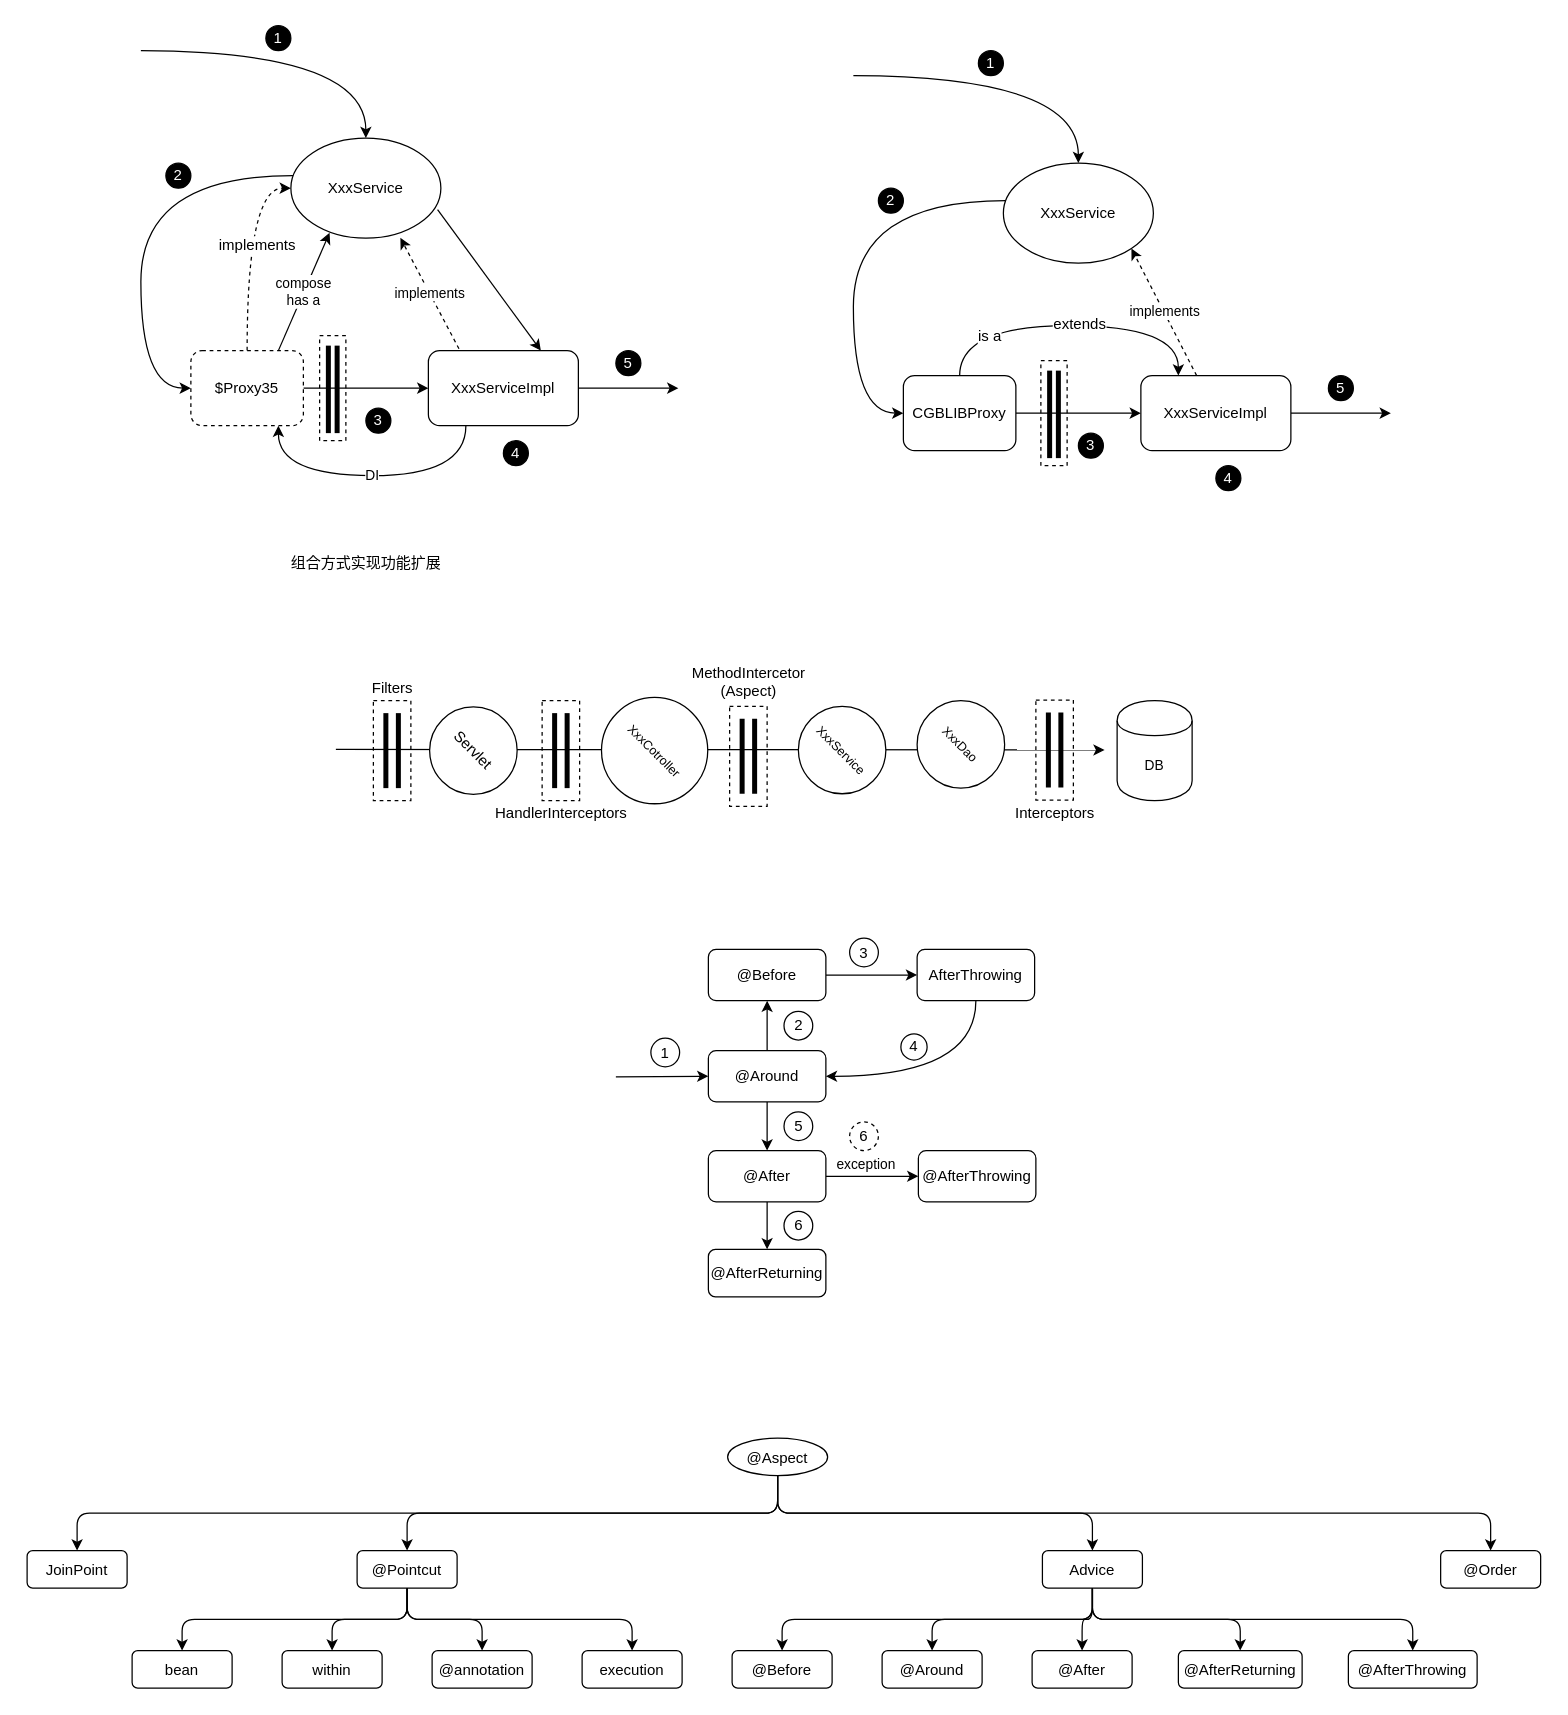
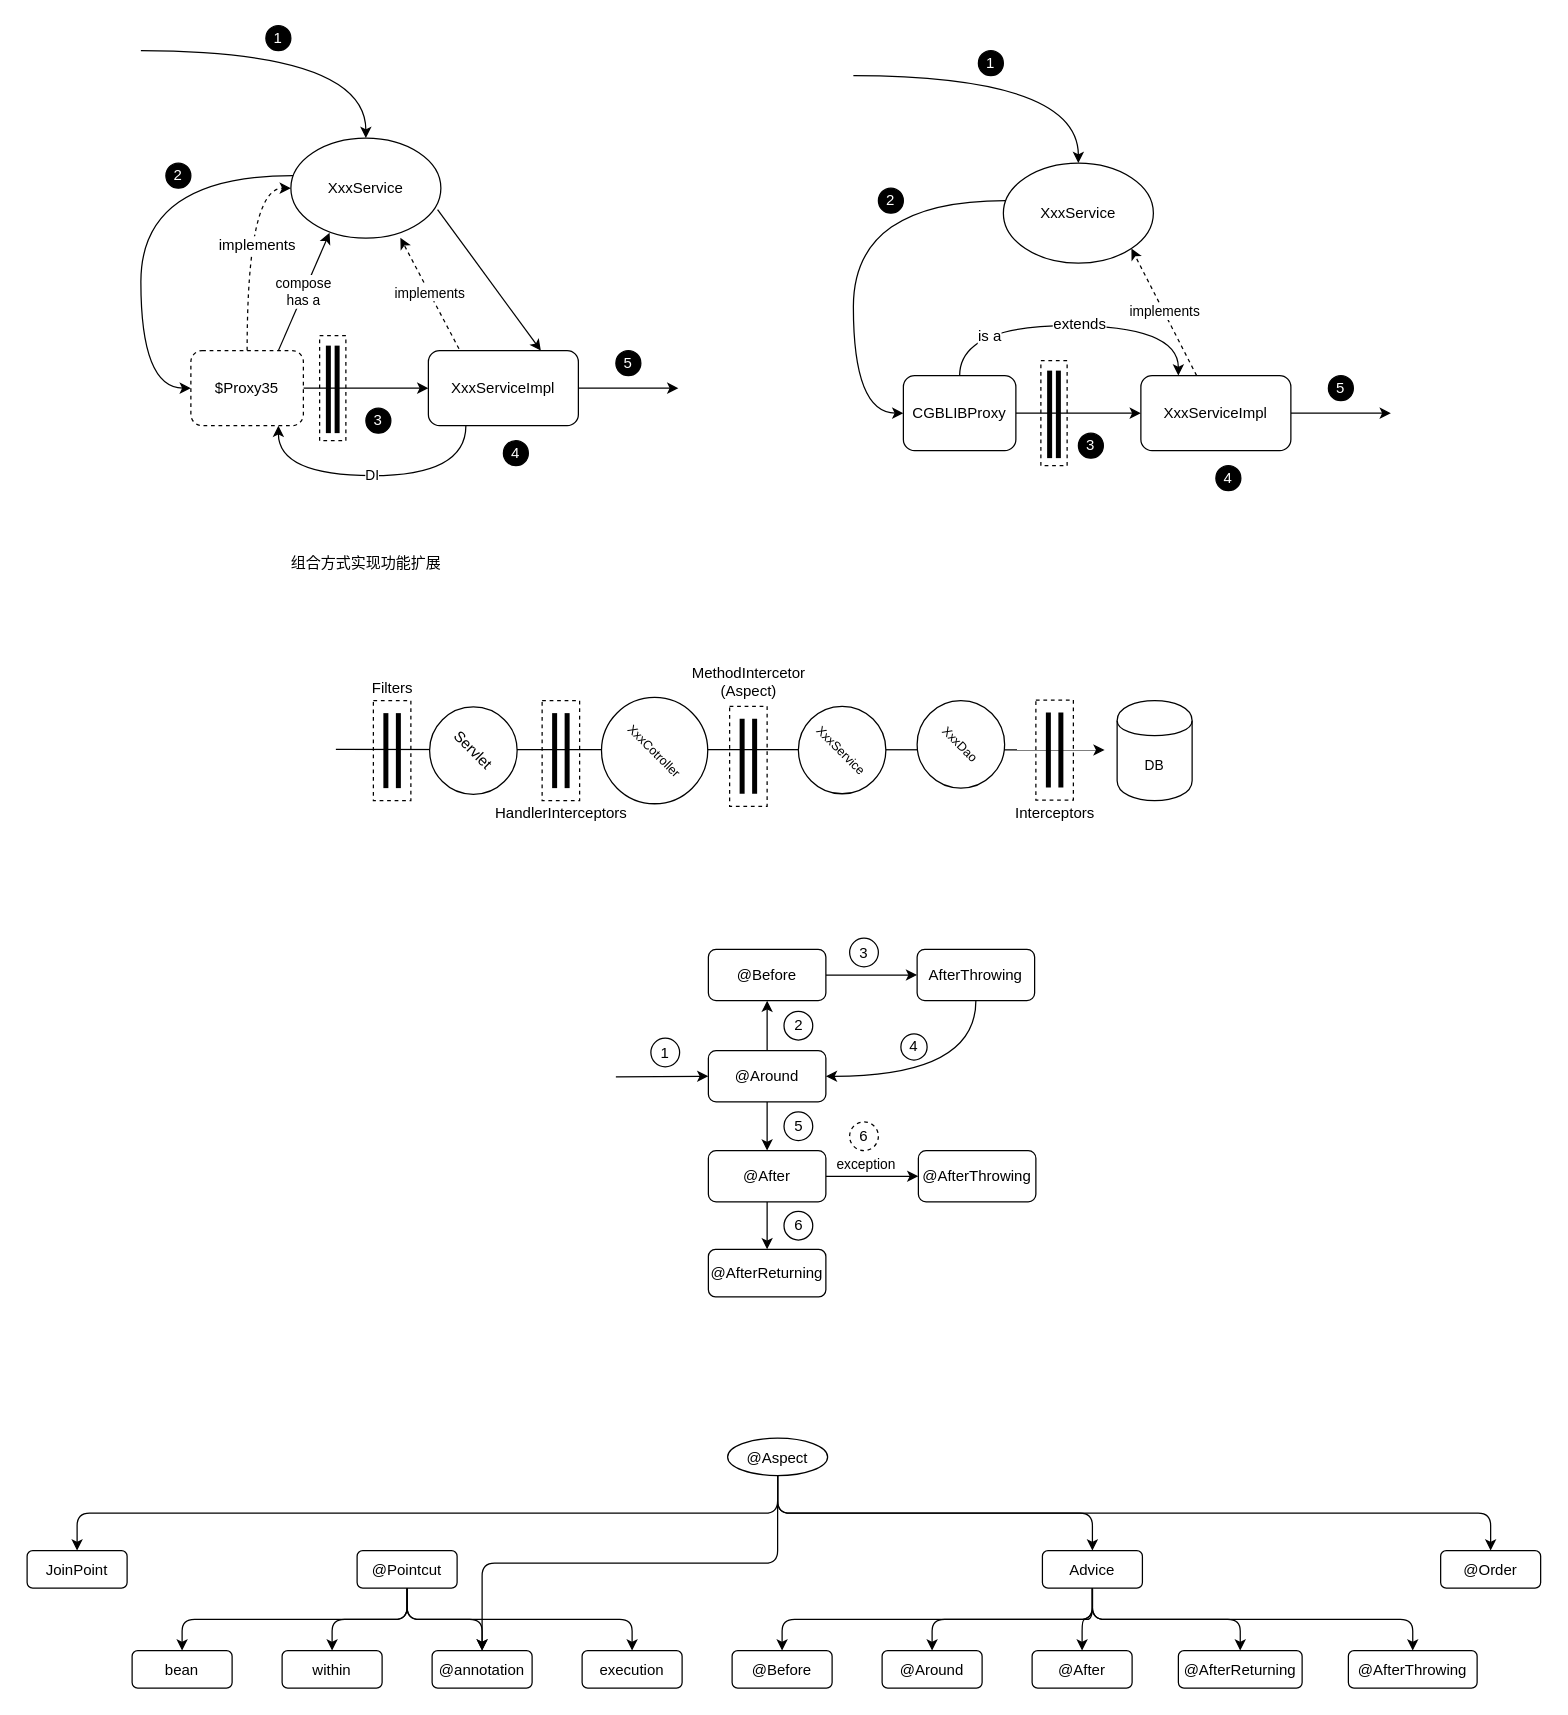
edge "@Aspect" -> "@Pointcut": now "@Aspect" -> "@annotation"
